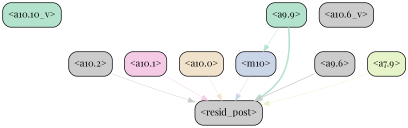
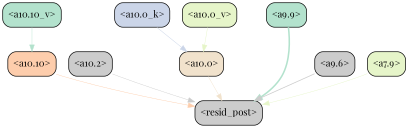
node "<a10.0_k>": added
node "<a10.0_v>": added
node "<a10.6_v>": removed
node "<a10.10>": added
node "<a10.1>": removed
node "<m10>": removed
